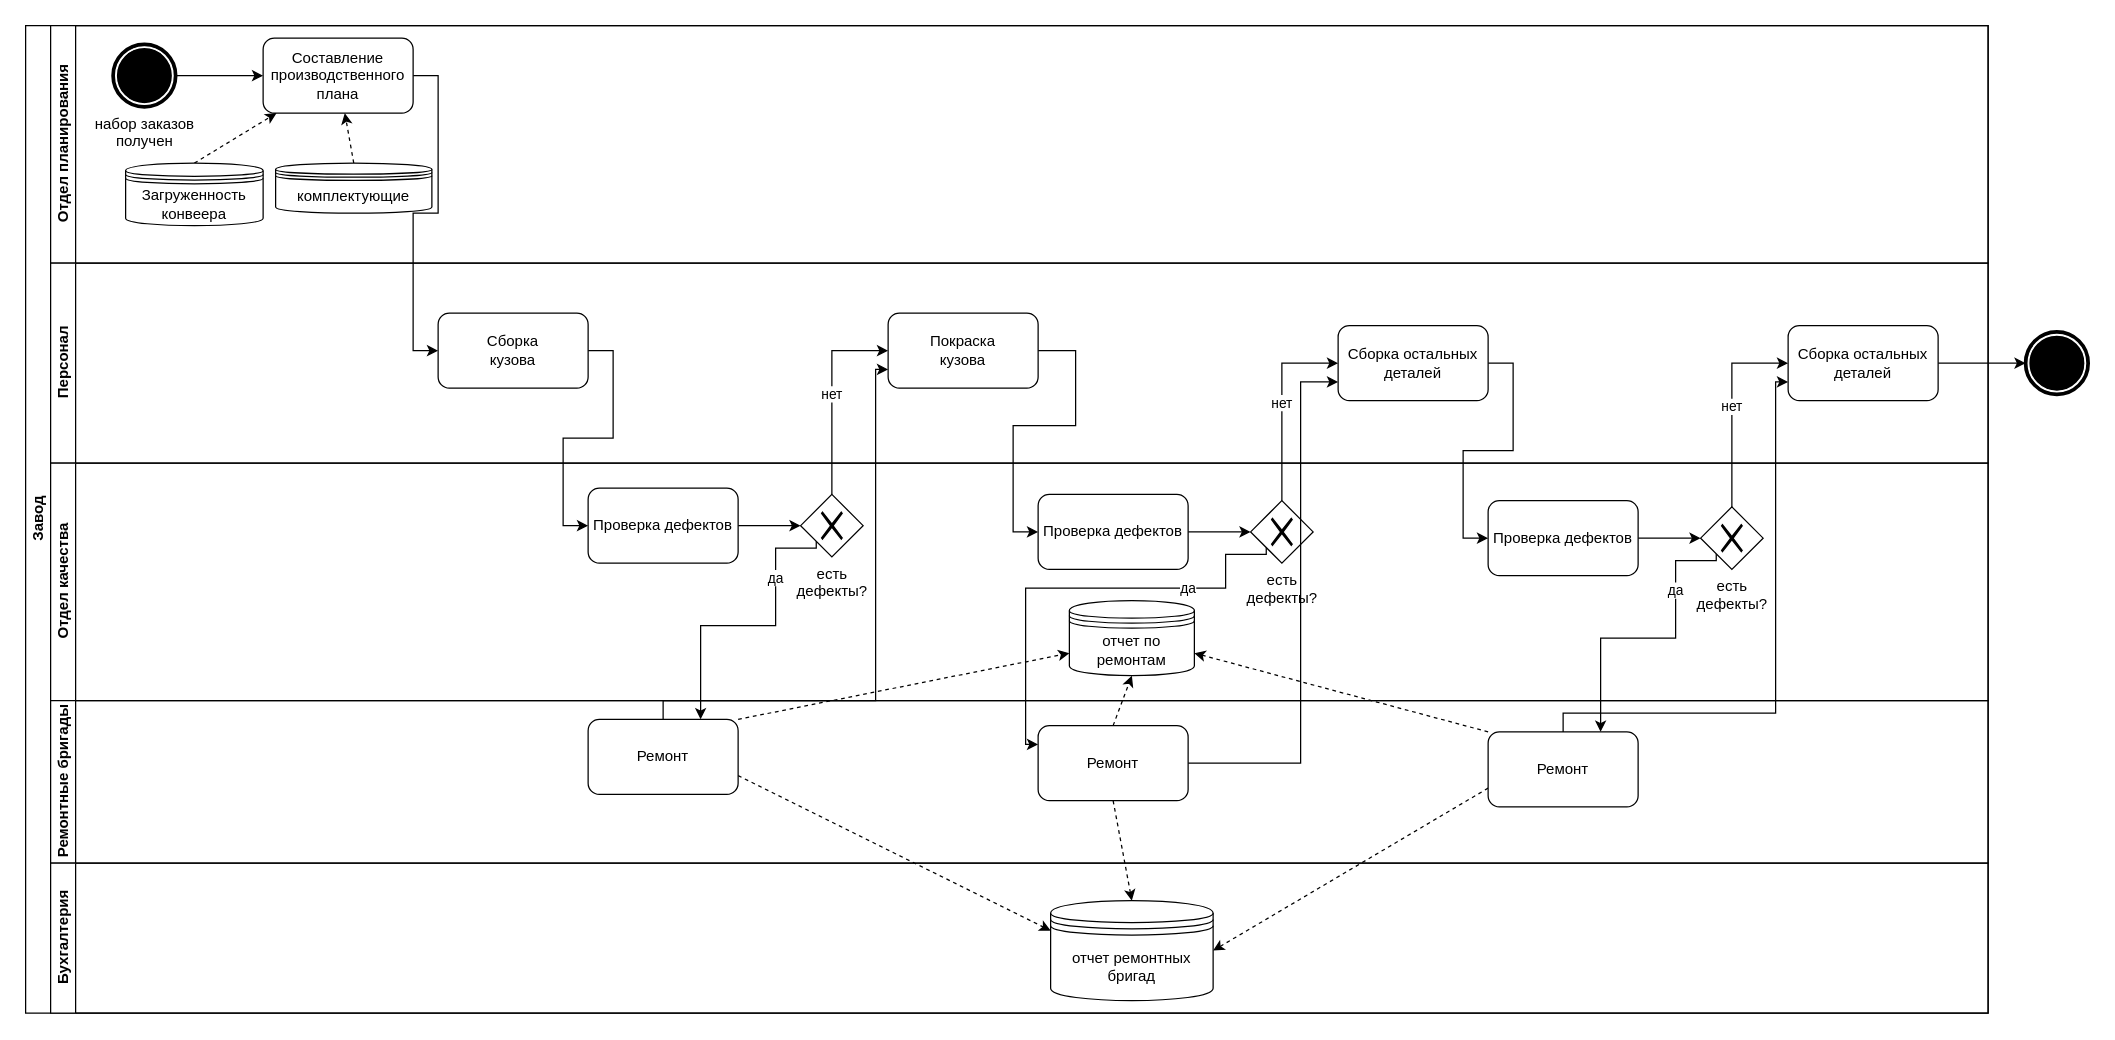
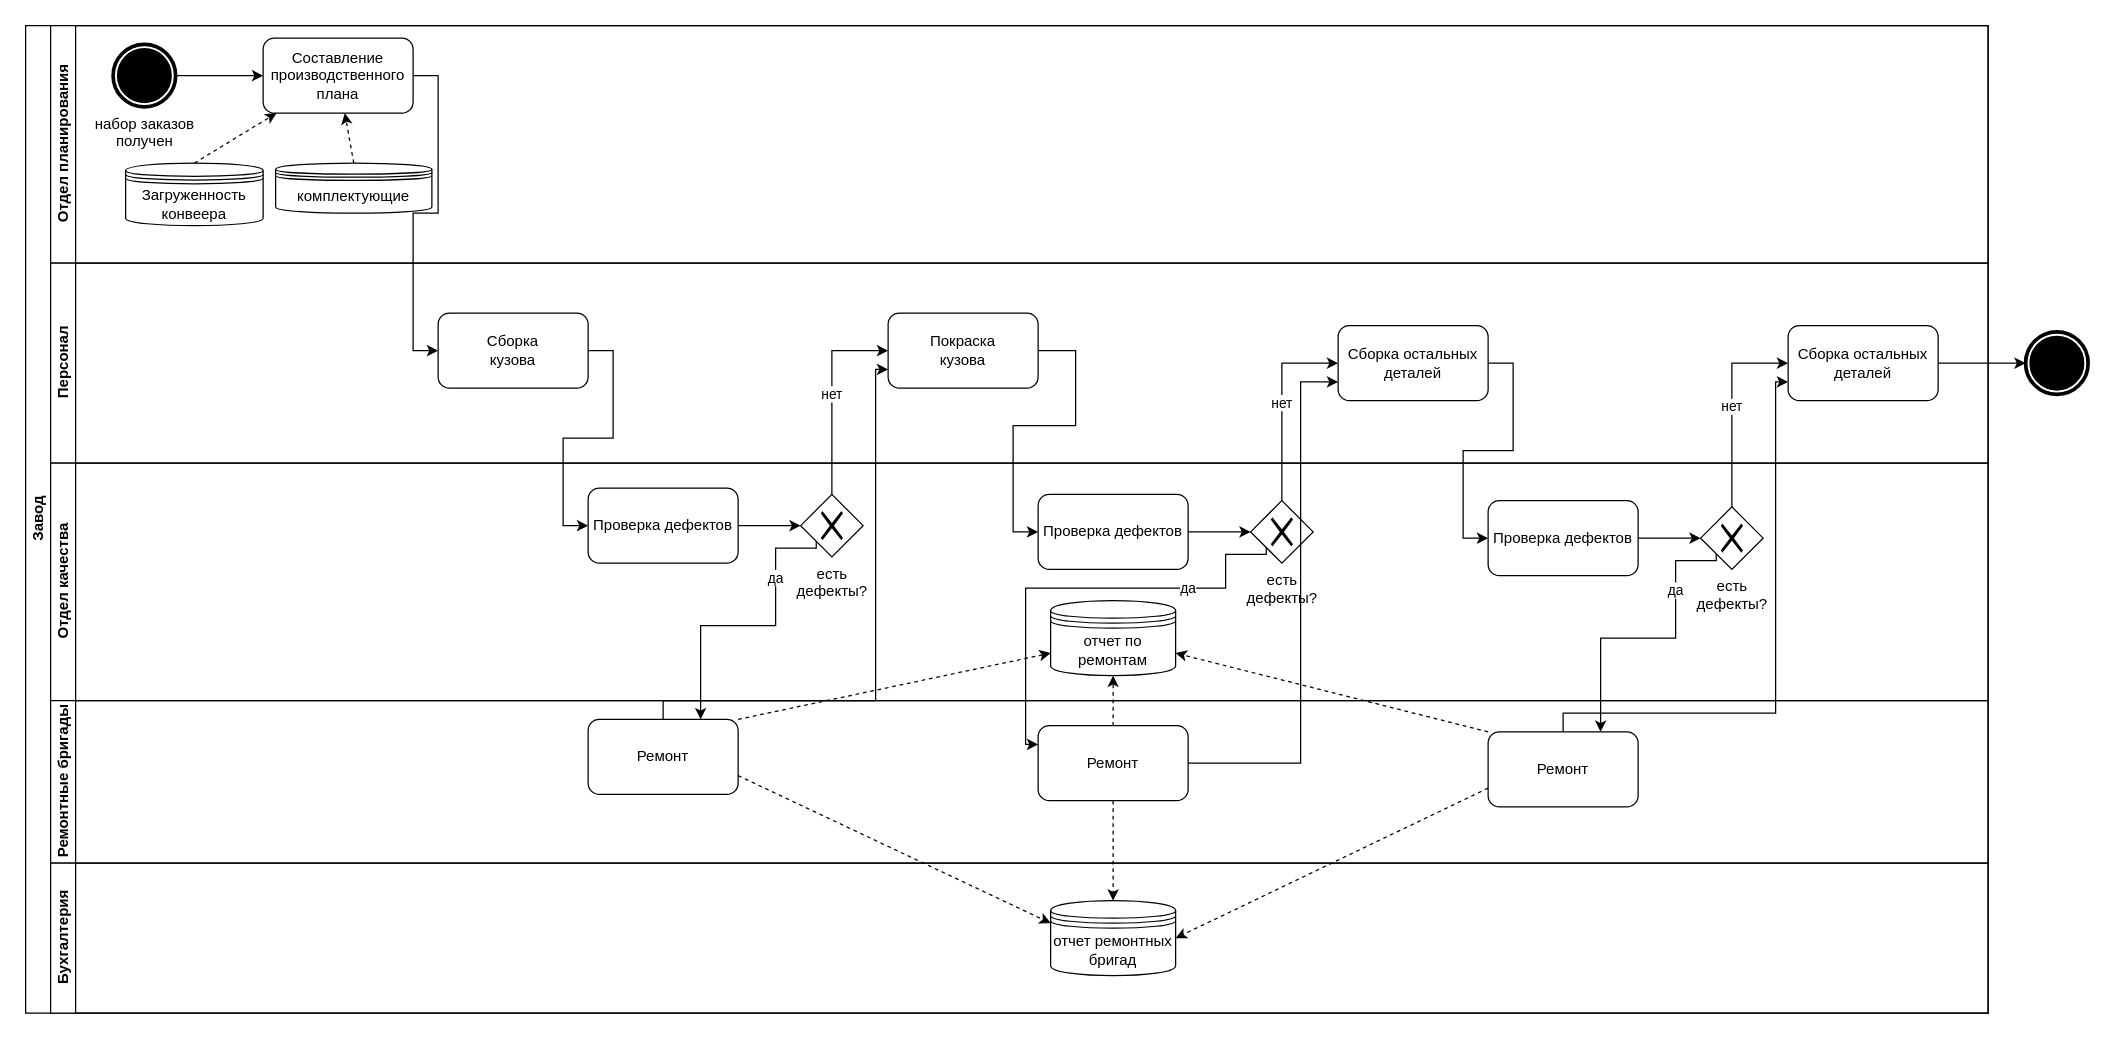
node "отчет по ремонтам": moved (1132, 638) -> (1113, 638)
node "отчет ремонтных бригад": size 163x100 -> 125x75
